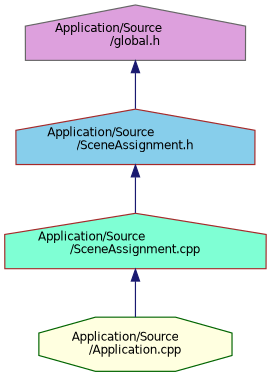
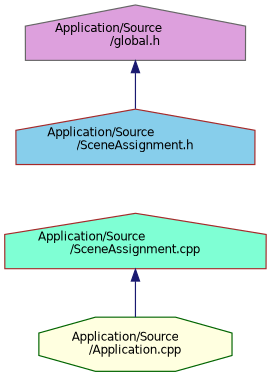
edge "Application/Source /SceneAssignment.cpp" -> "Application/Source /SceneAssignment.h": removed
